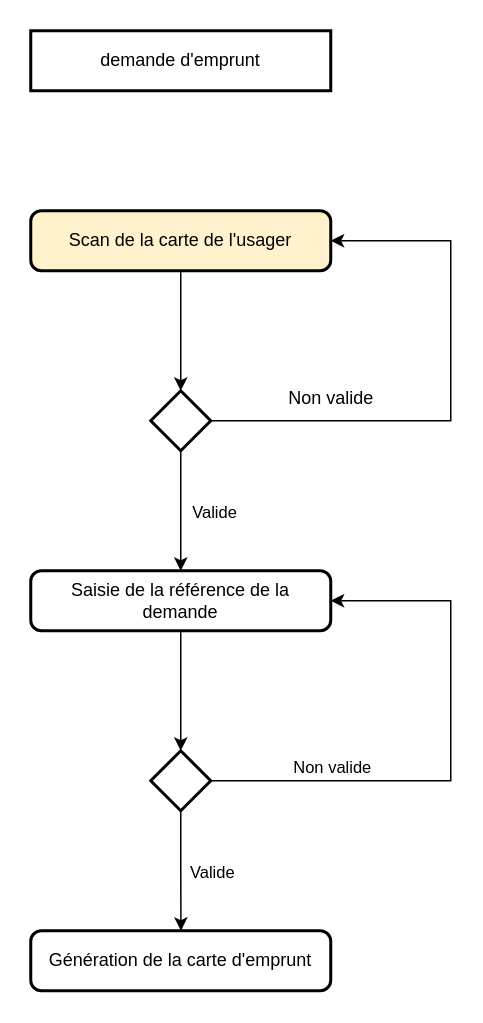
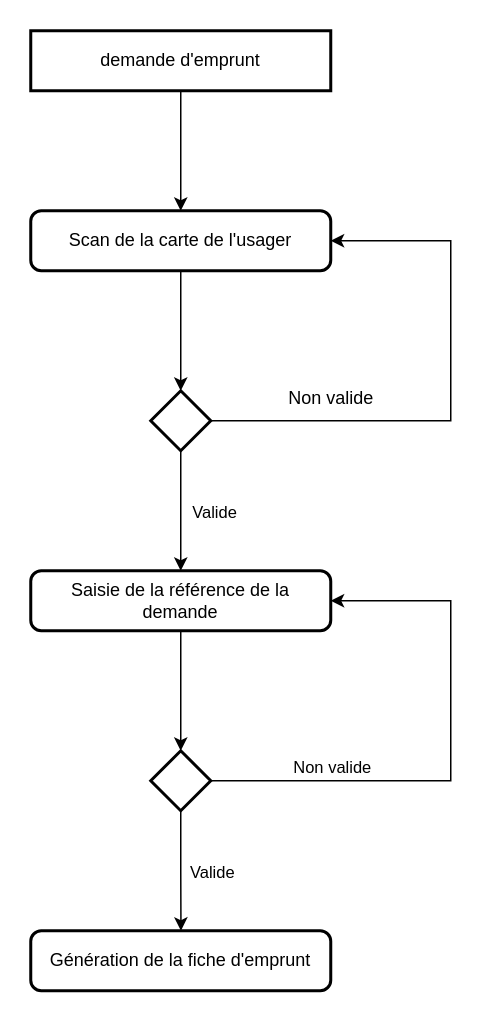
edge "demande d'emprunt" -> "Scan de la carte de l'usager": added
node "Scan de la carte de l'usager": fillcolor #fff2cc -> #ffffff
node "Génération de la carte d'emprunt": label "Génération de la carte d'emprunt" -> "Génération de la fiche d'emprunt"
